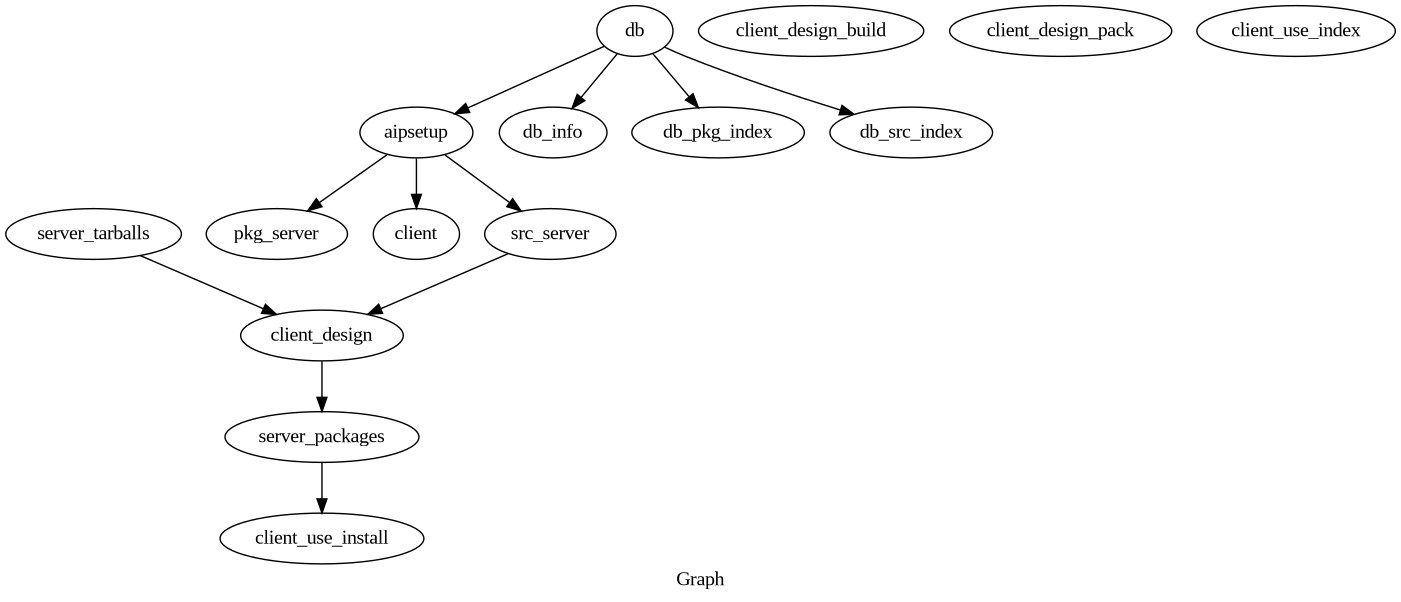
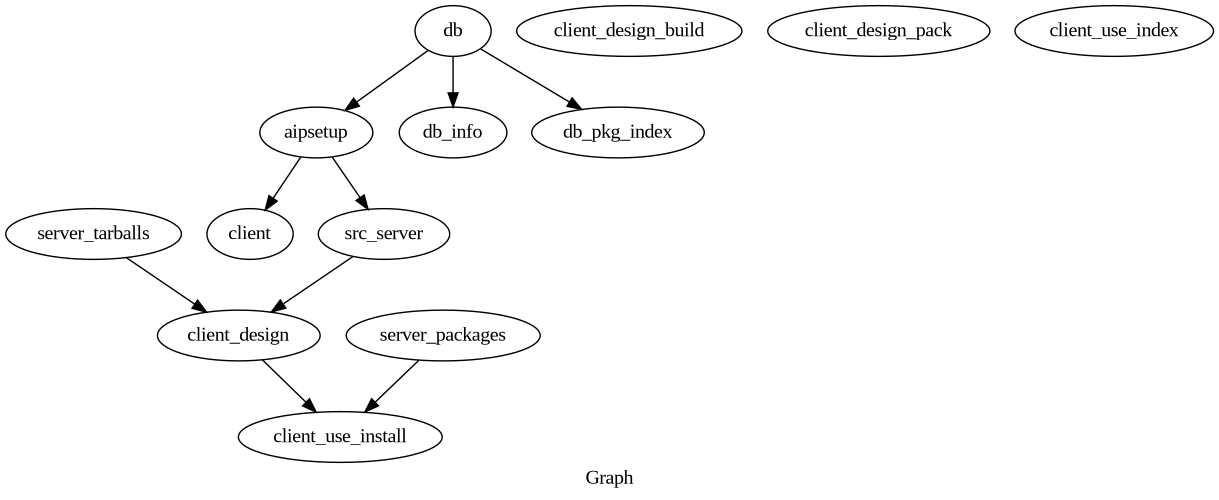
node "db_src_index": removed
node "pkg_server": removed
edge "client_design" -> "server_packages": now "client_design" -> "client_use_install"
